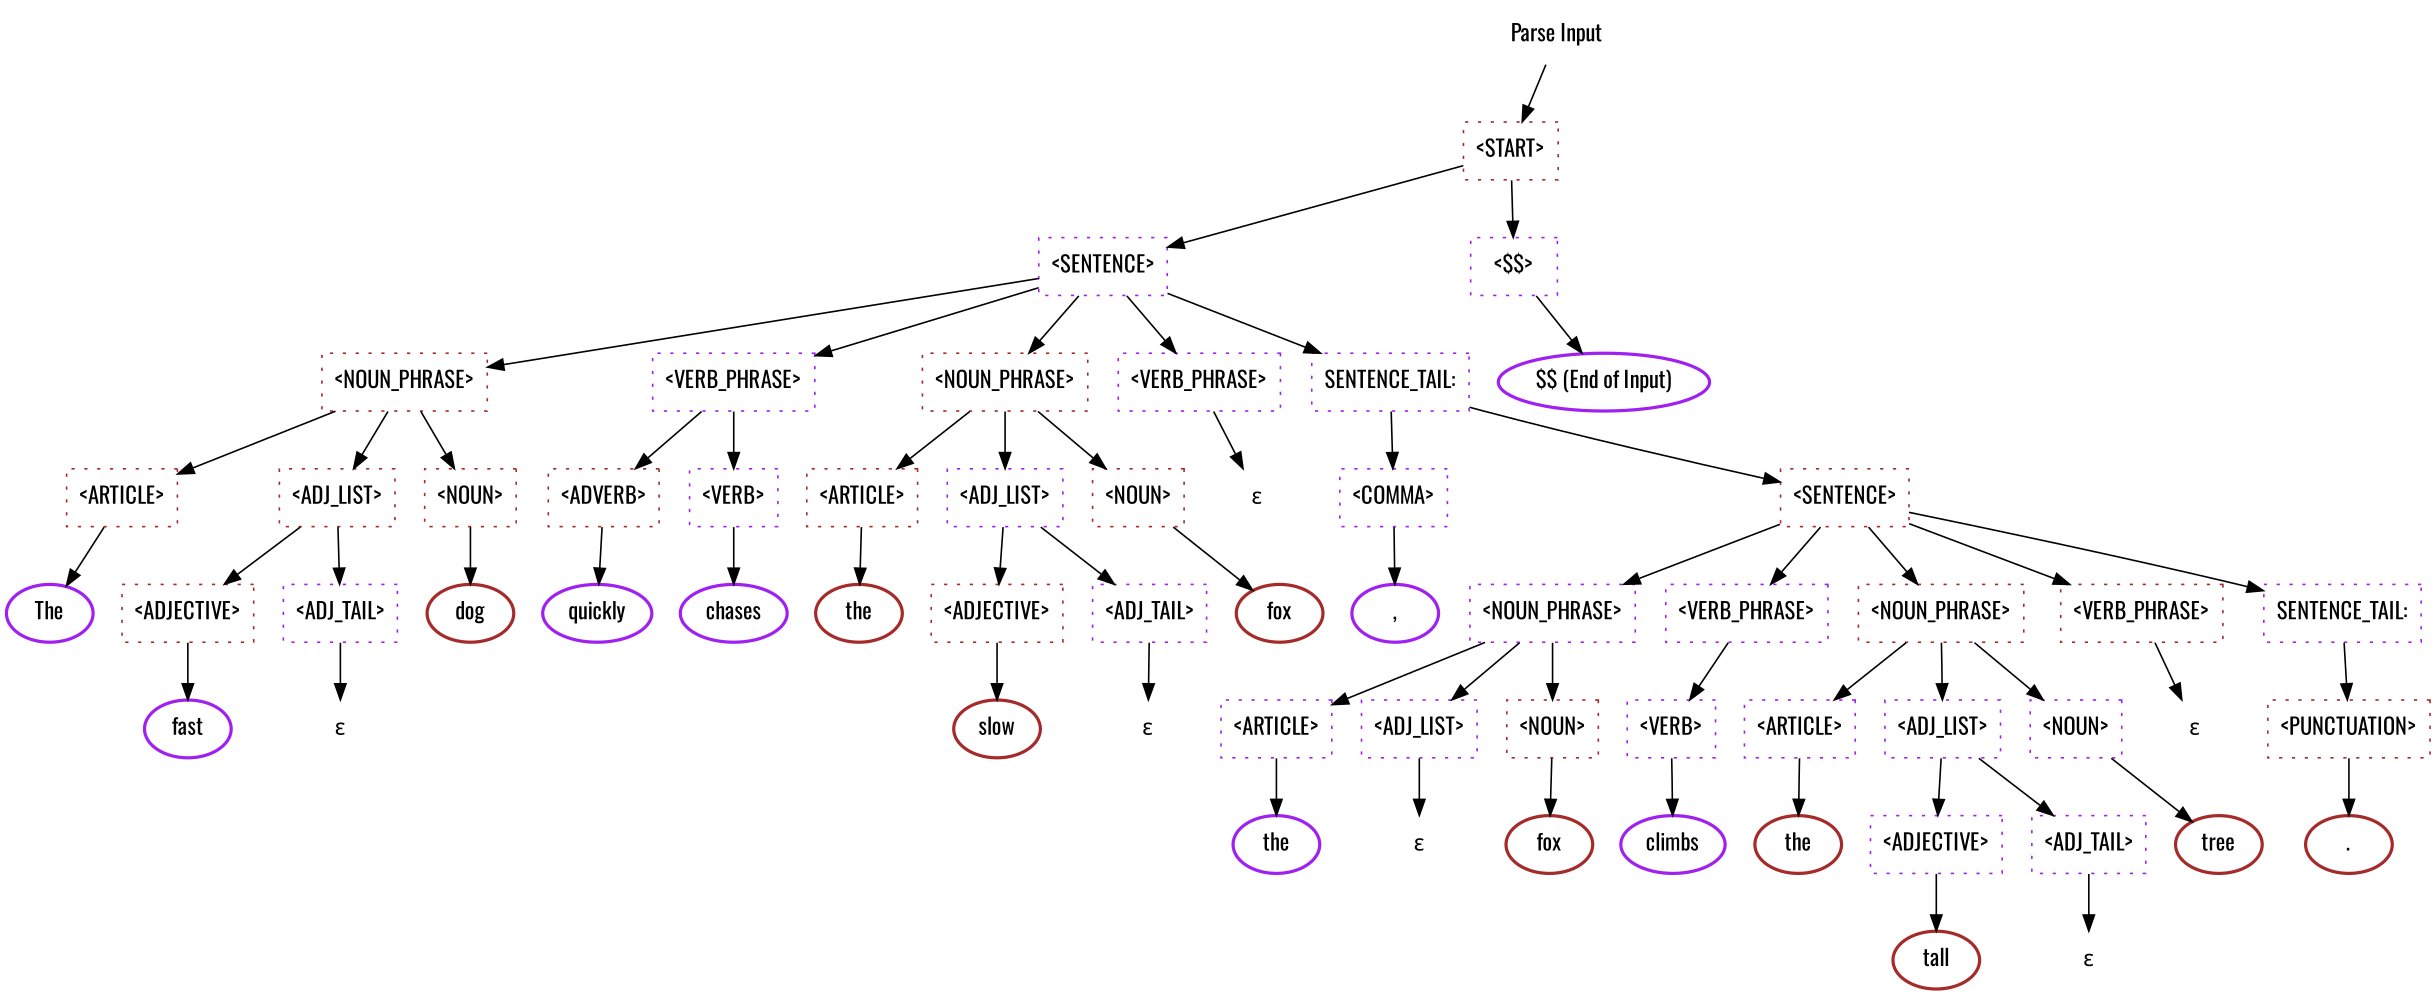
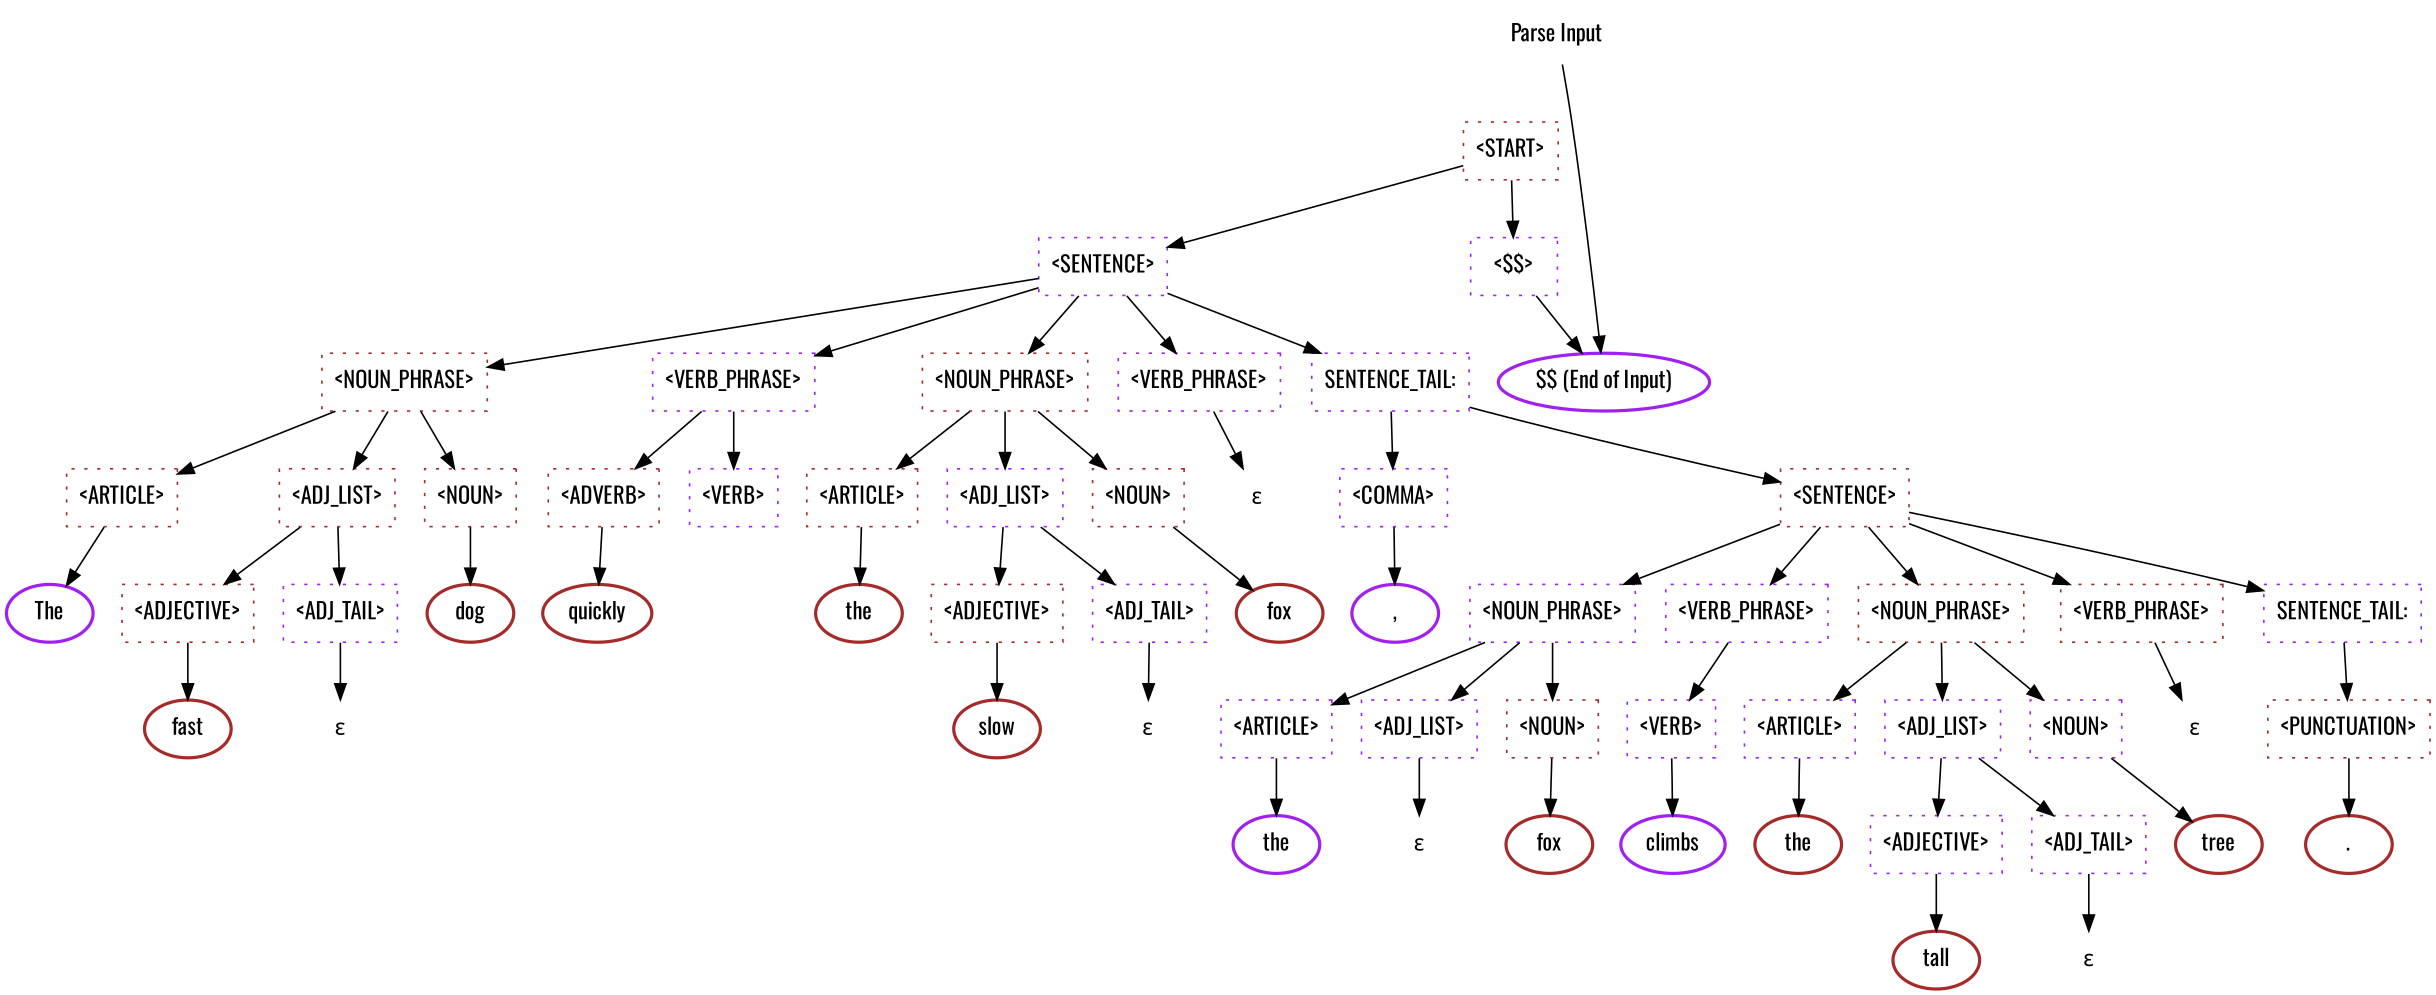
edge "Parse Input" -> "<START>": now "Parse Input" -> "$$ (End of Input)"
node "quickly": color purple -> brown
node "chases": removed
node "fast": color purple -> brown
